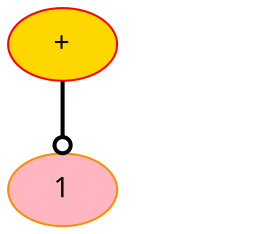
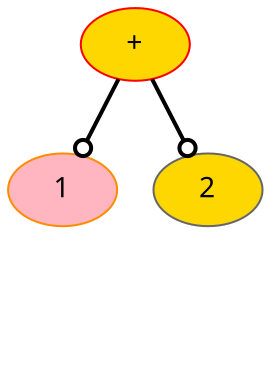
node "2": added
